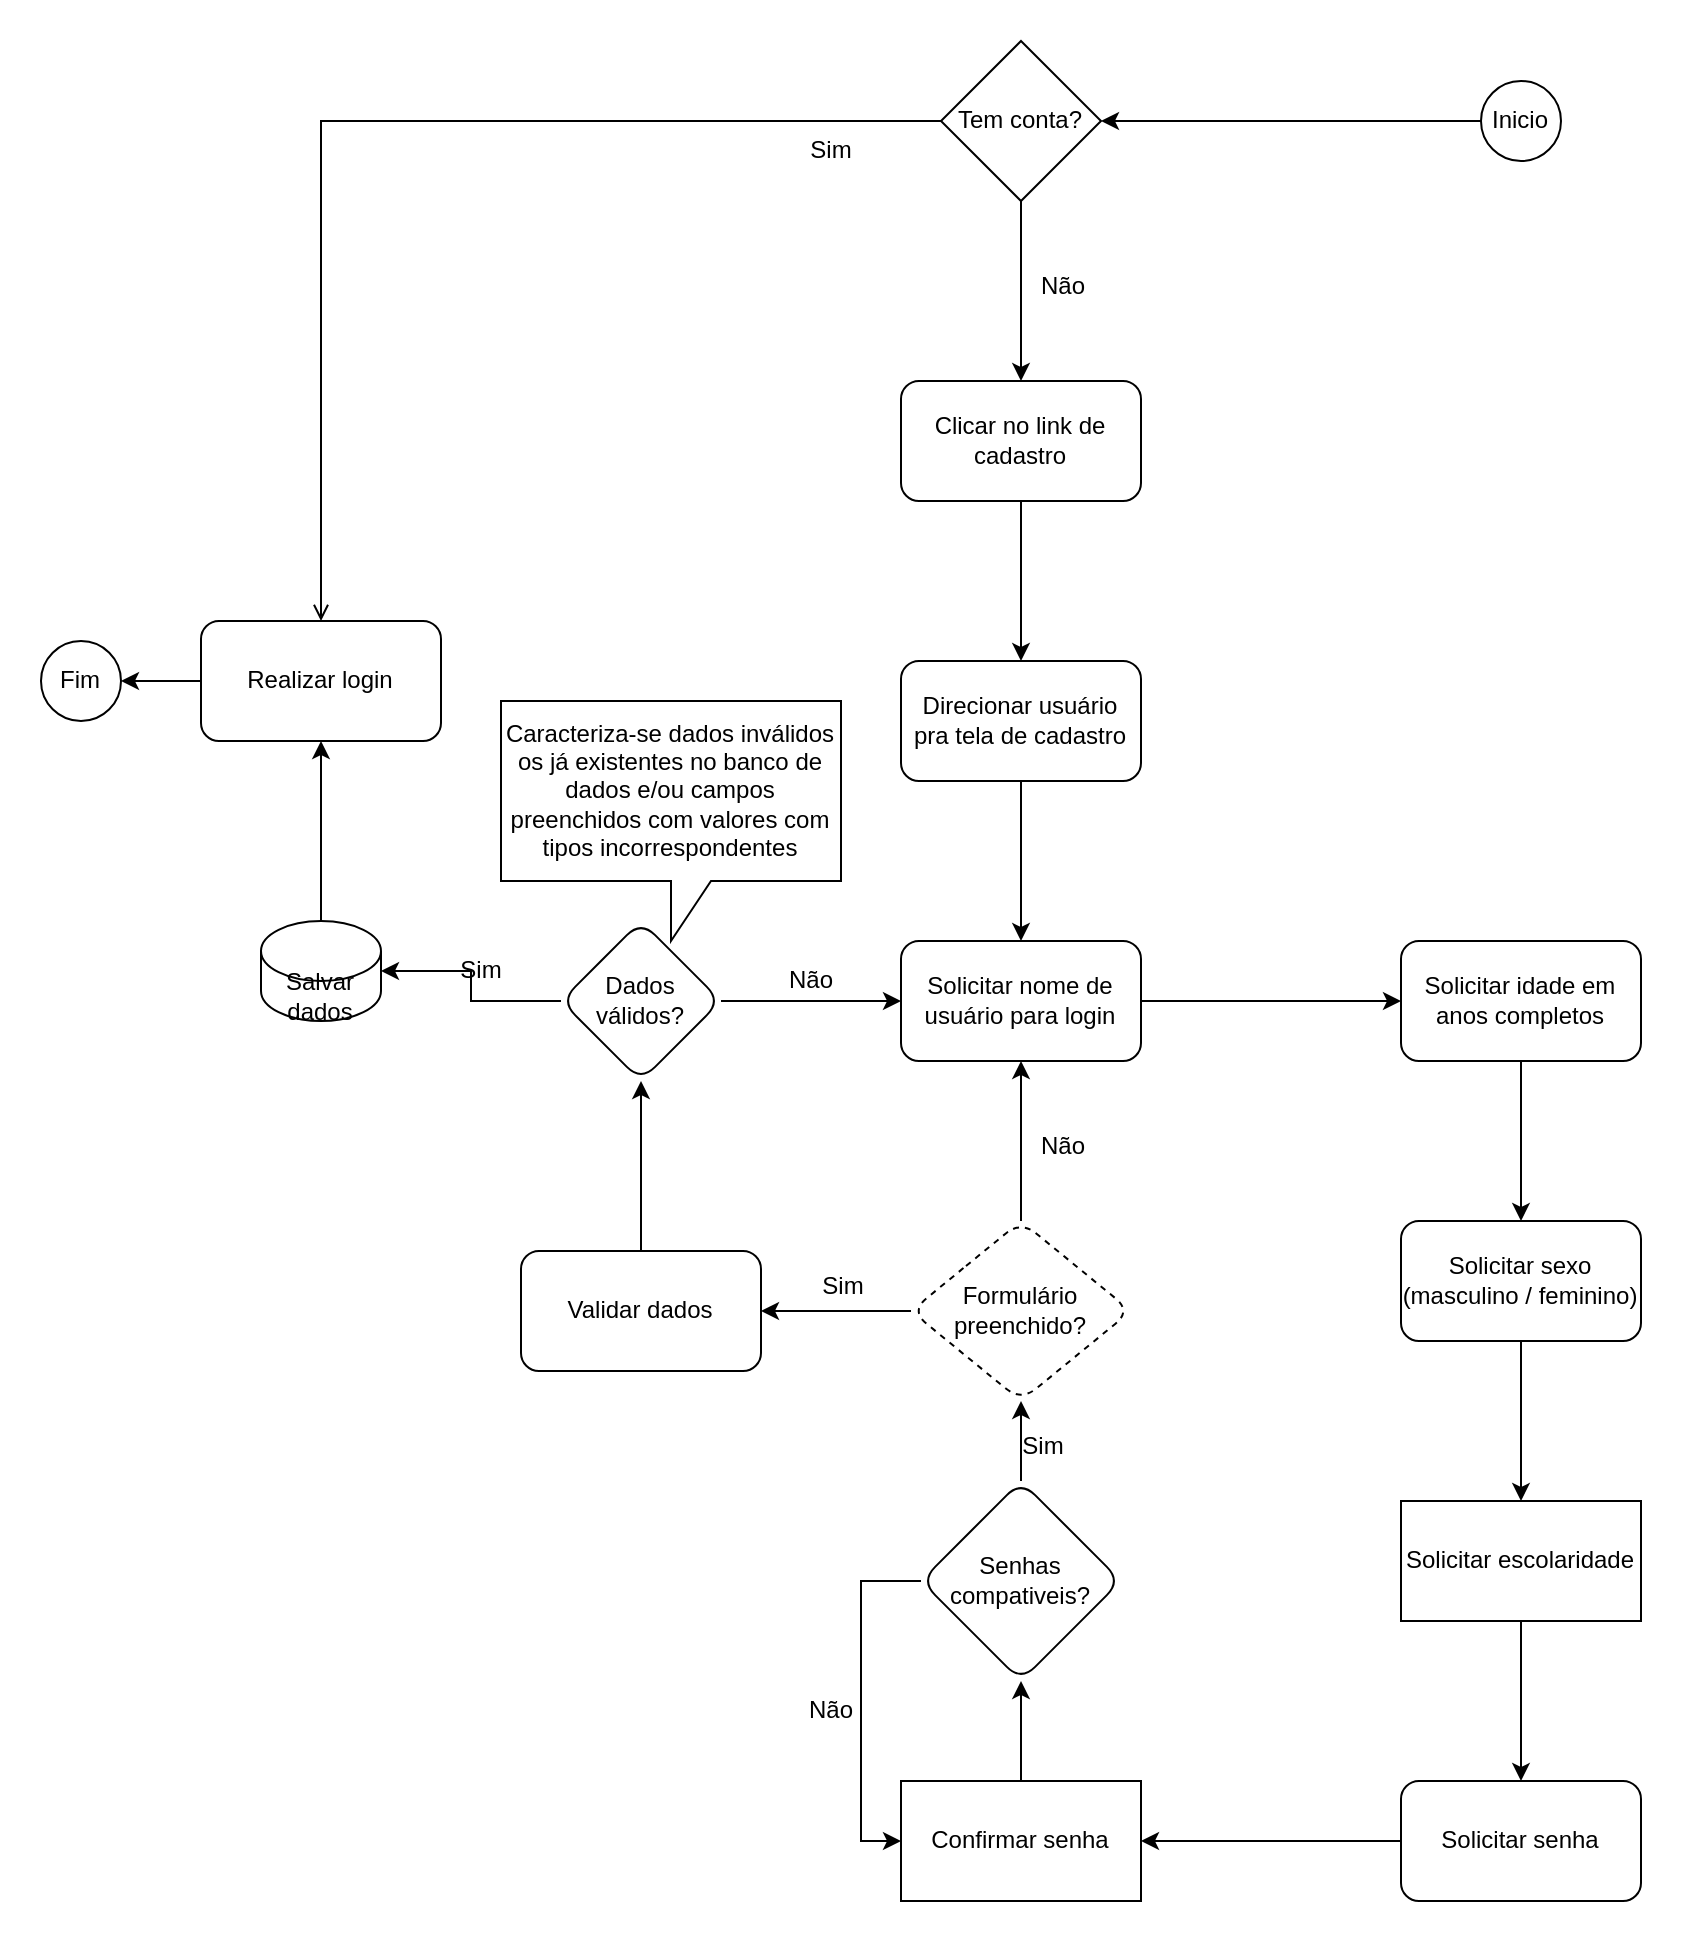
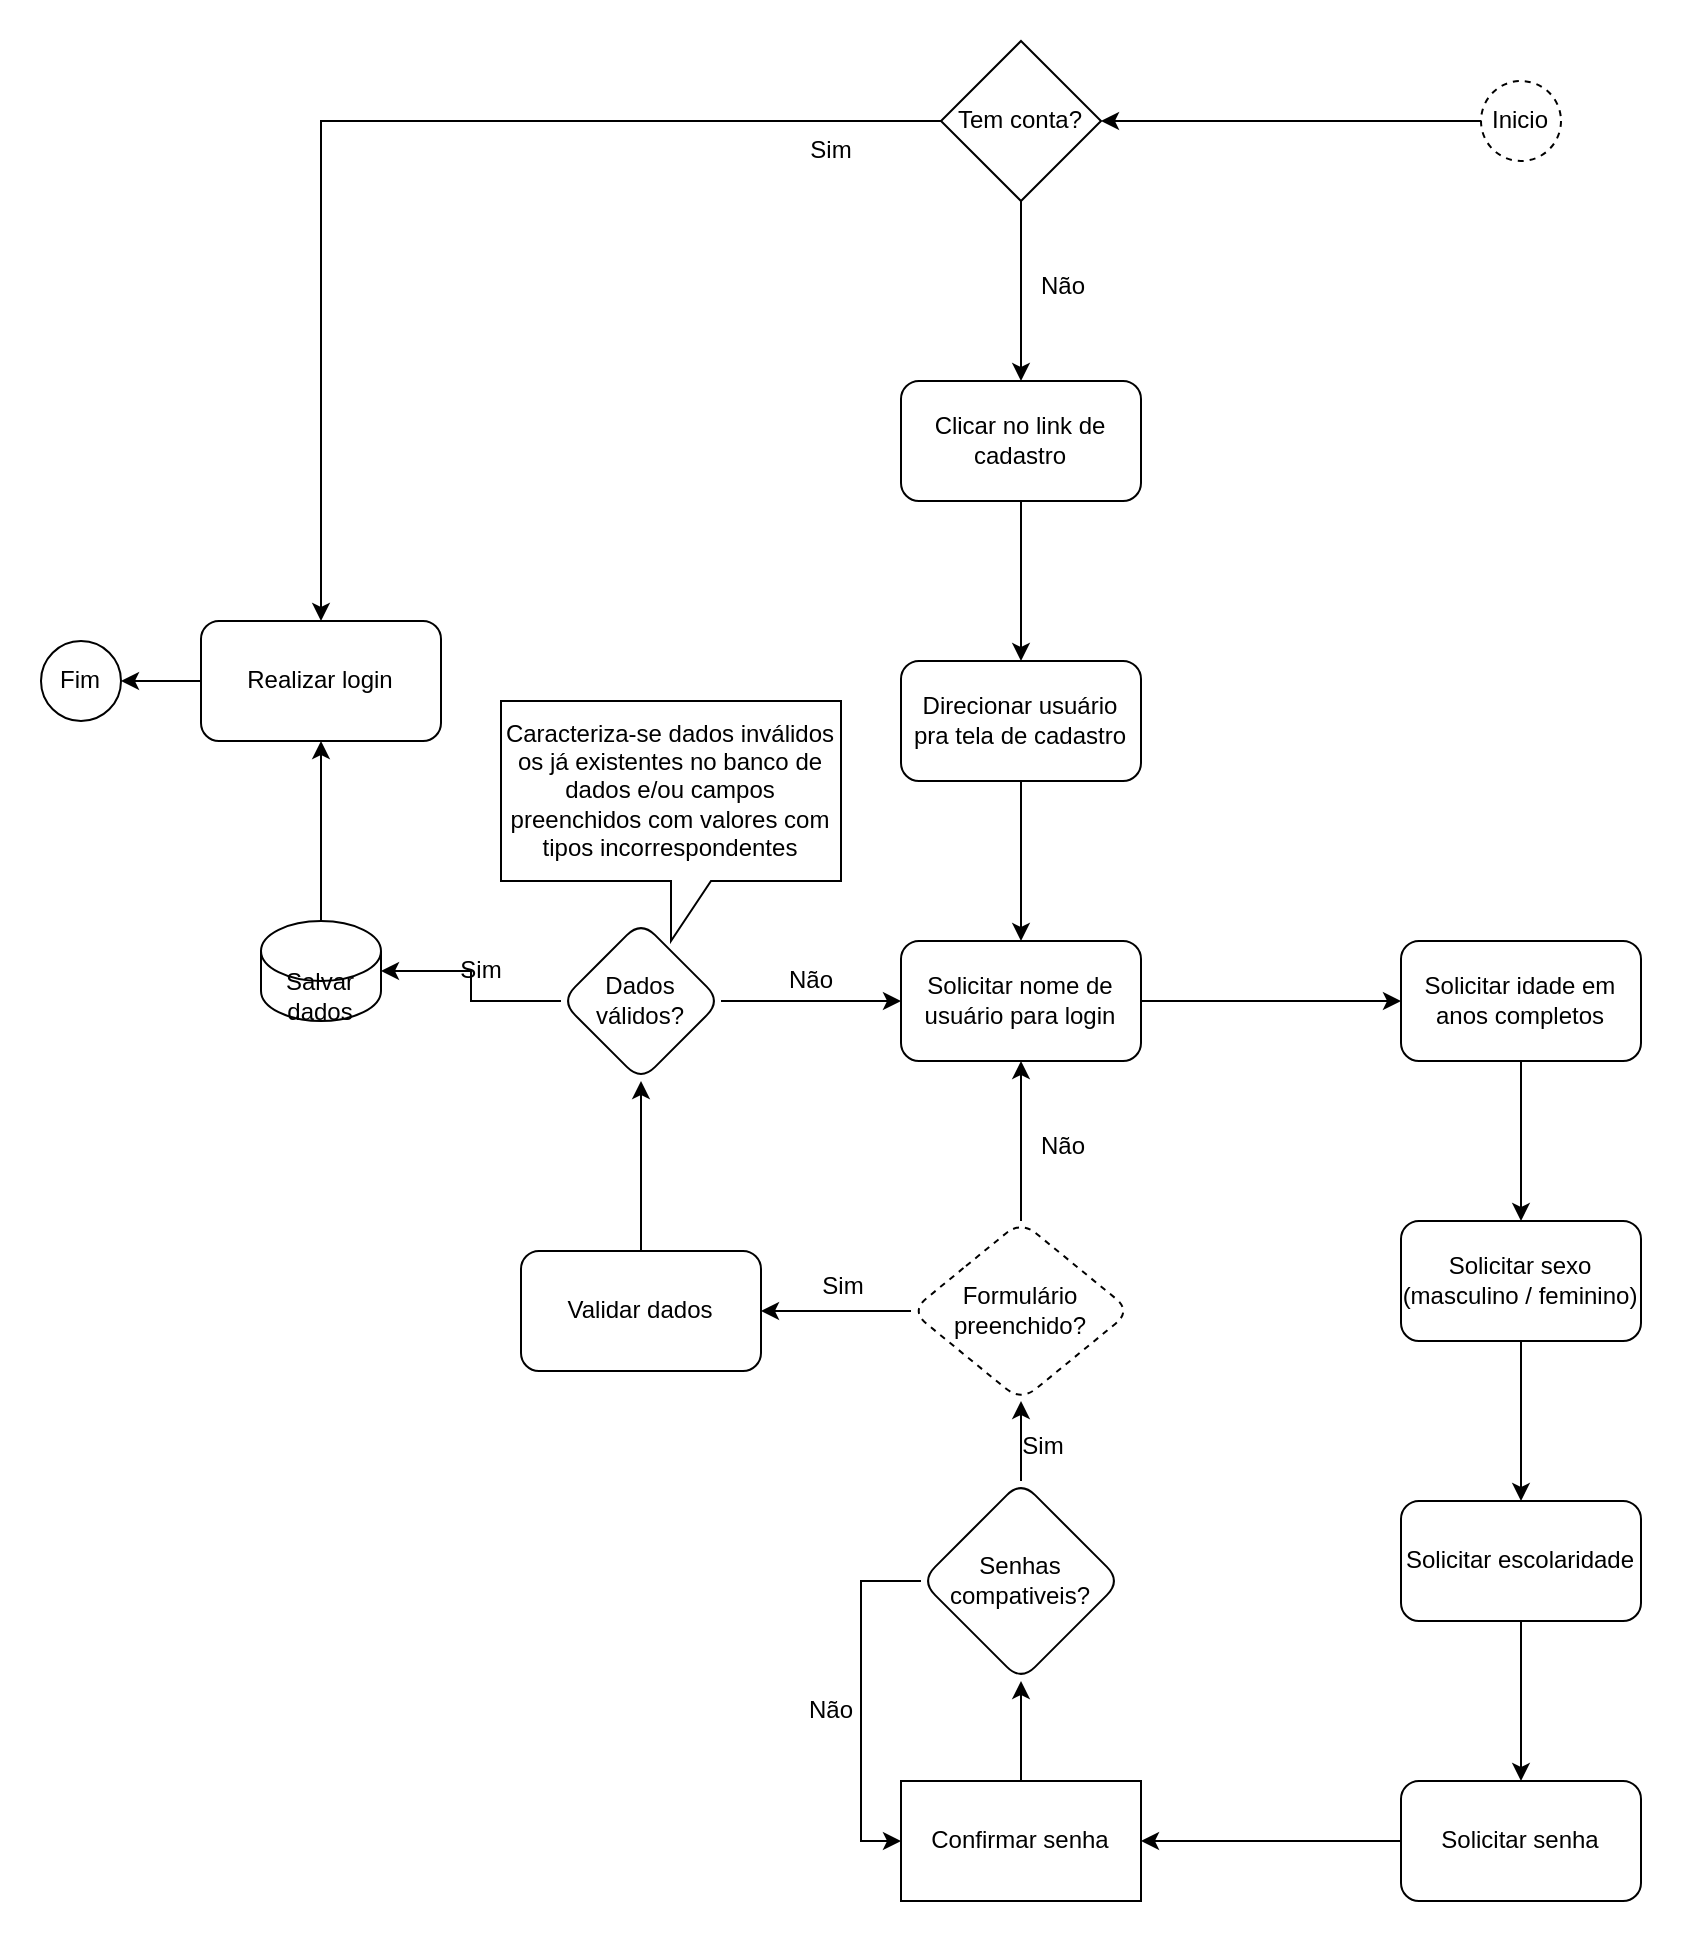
node "Inicio": style solid -> dashed
edge "Tem conta?" -> "Realizar login": arrowhead open -> classic
node "Solicitar escolaridade": shape rectangle -> rounded rectangle
